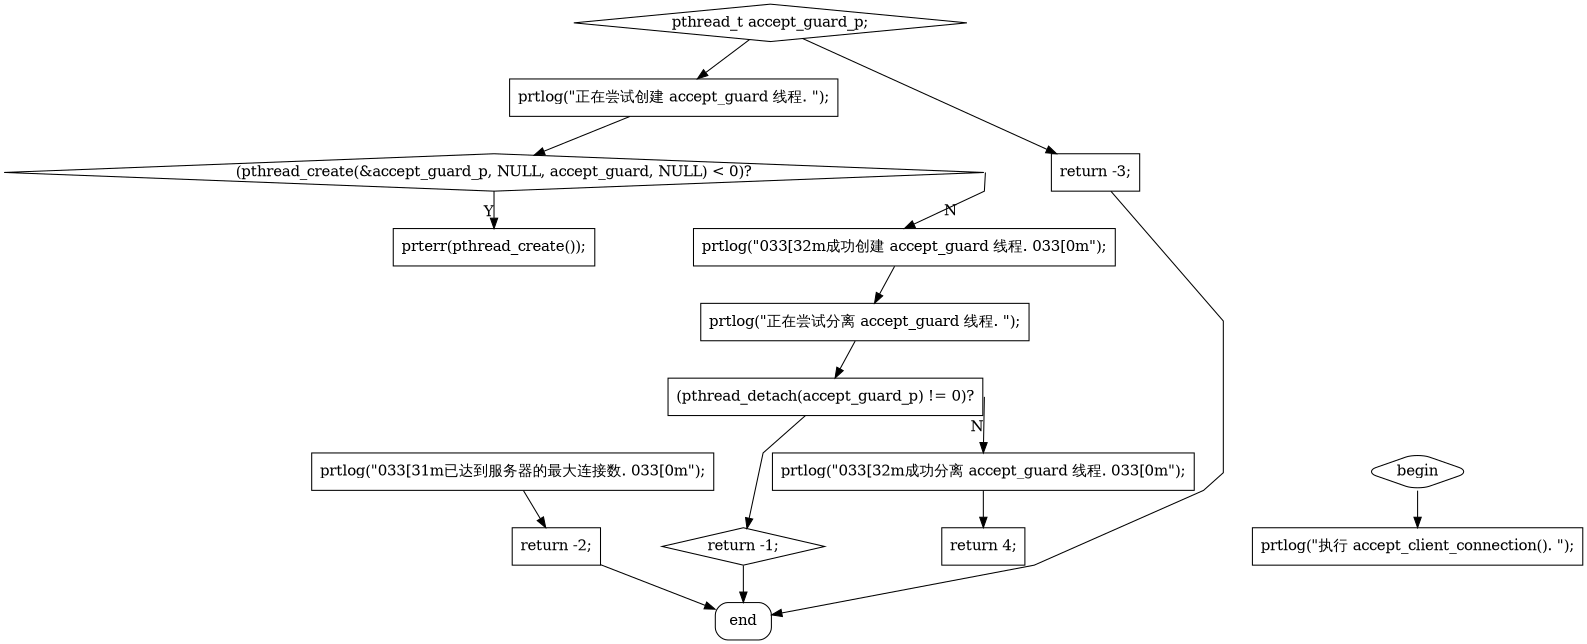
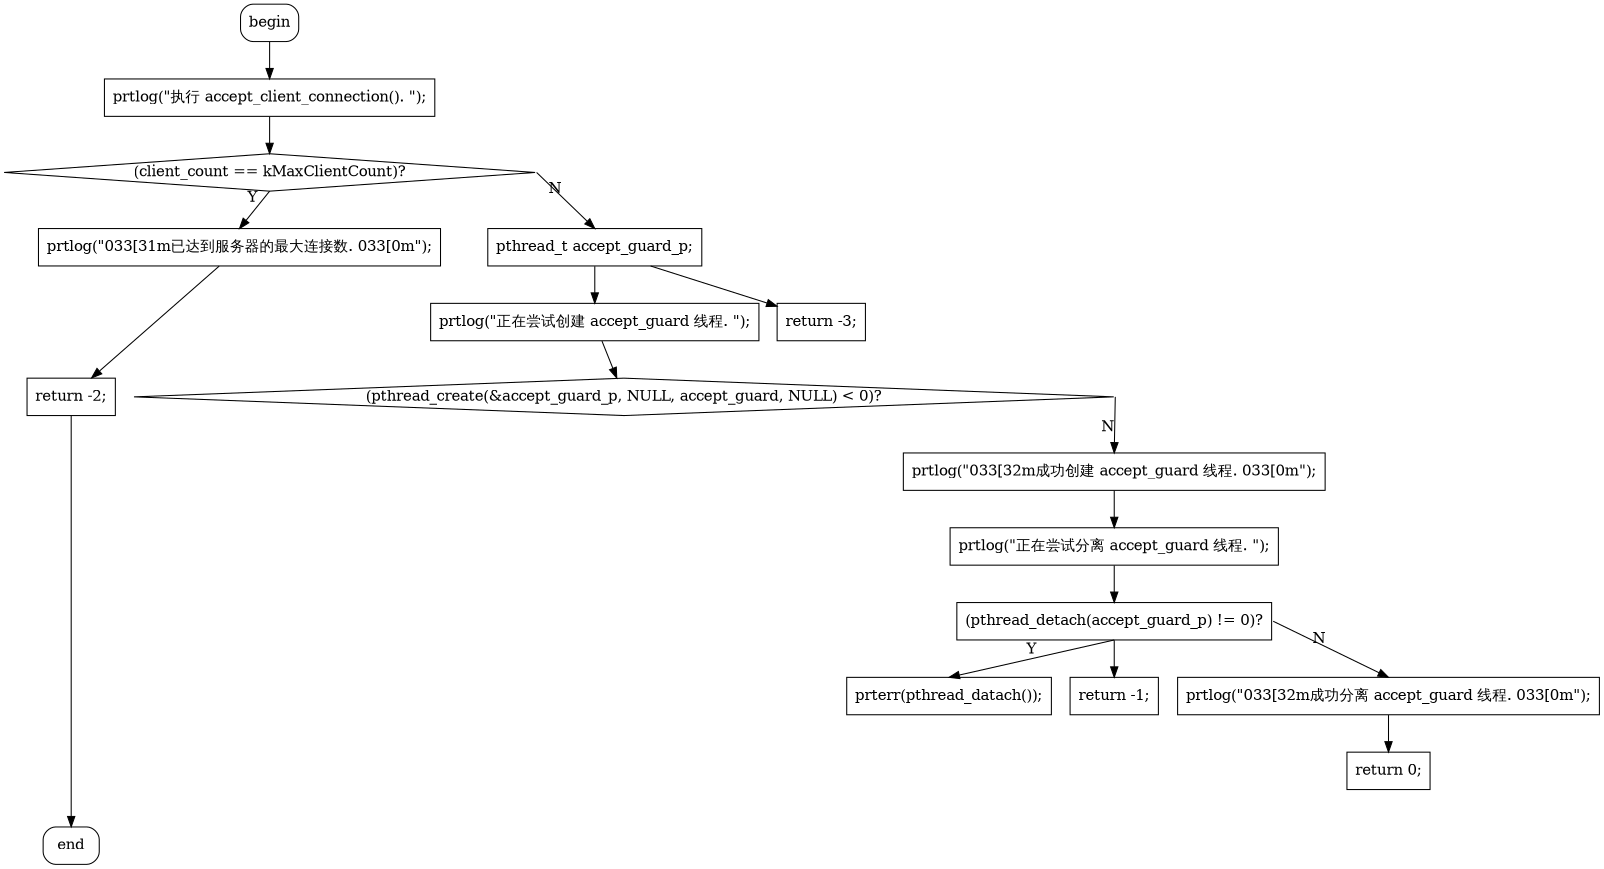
node "pthread_t accept_guard_p;": shape diamond -> box
node "(client_count == kMaxClientCount)?": added
node "prterr(pthread_create());": removed
node "begin": shape diamond -> box
edge "return -3;" -> "end": removed
node "return -1;": shape diamond -> box
node "return 4;": label "return 4;" -> "return 0;"
edge "return -1;" -> "end": removed
node "prterr(pthread_datach());": added
